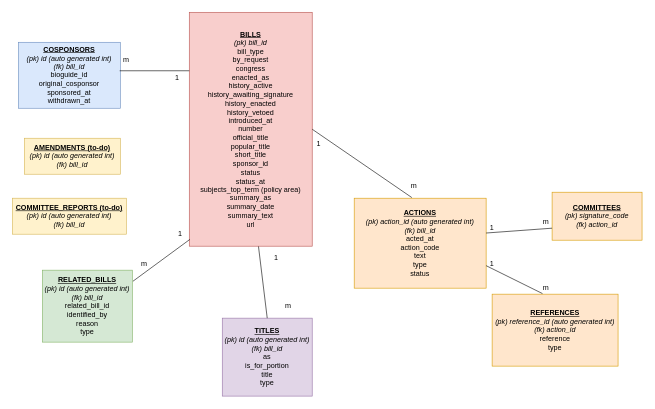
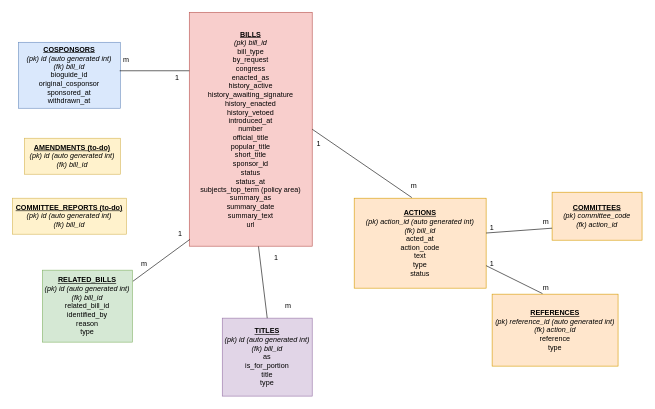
node "COMMITTEES(pk) signature_code(fk) action_id": label "COMMITTEES(pk) signature_code(fk) action_id" -> "COMMITTEES(pk) committee_code(fk) action_id"
